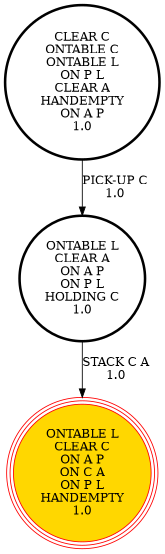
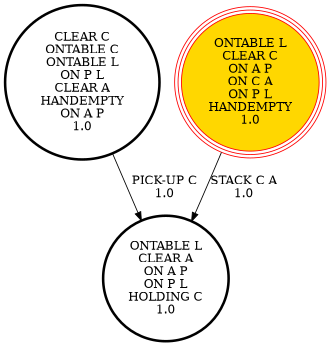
edge "ONTABLE L CLEAR A ON A P ON P L HOLDING C 1.0" -> "ONTABLE L CLEAR C ON A P ON C A ON P L HANDEMPTY 1.0": reversed
